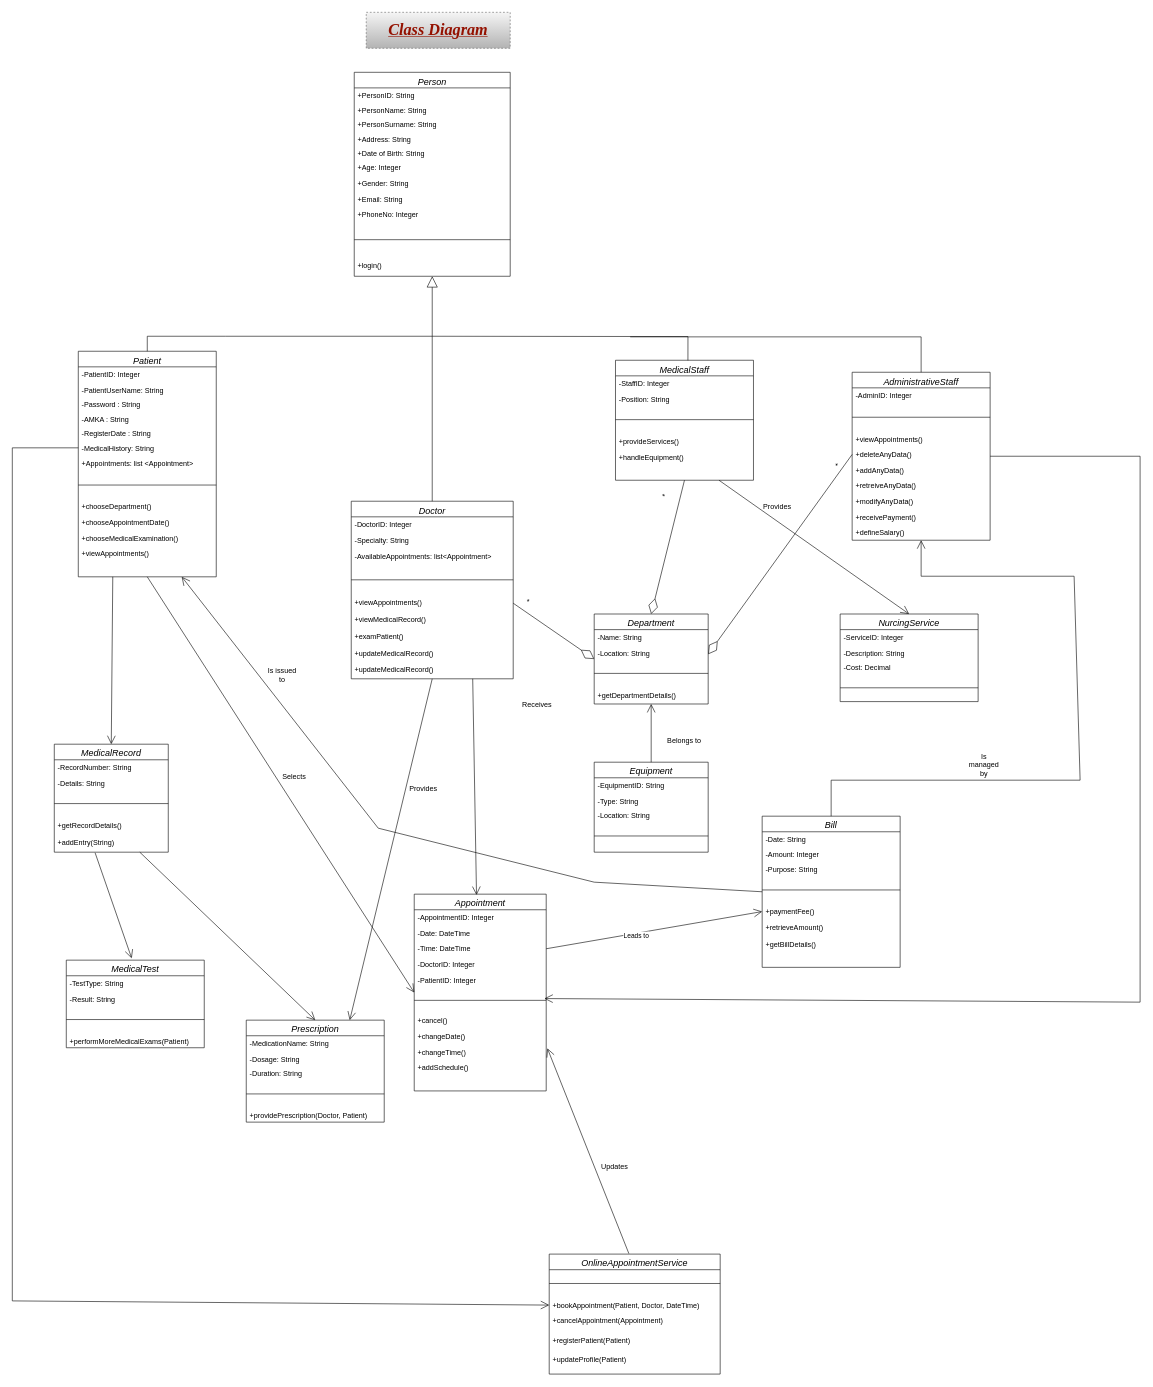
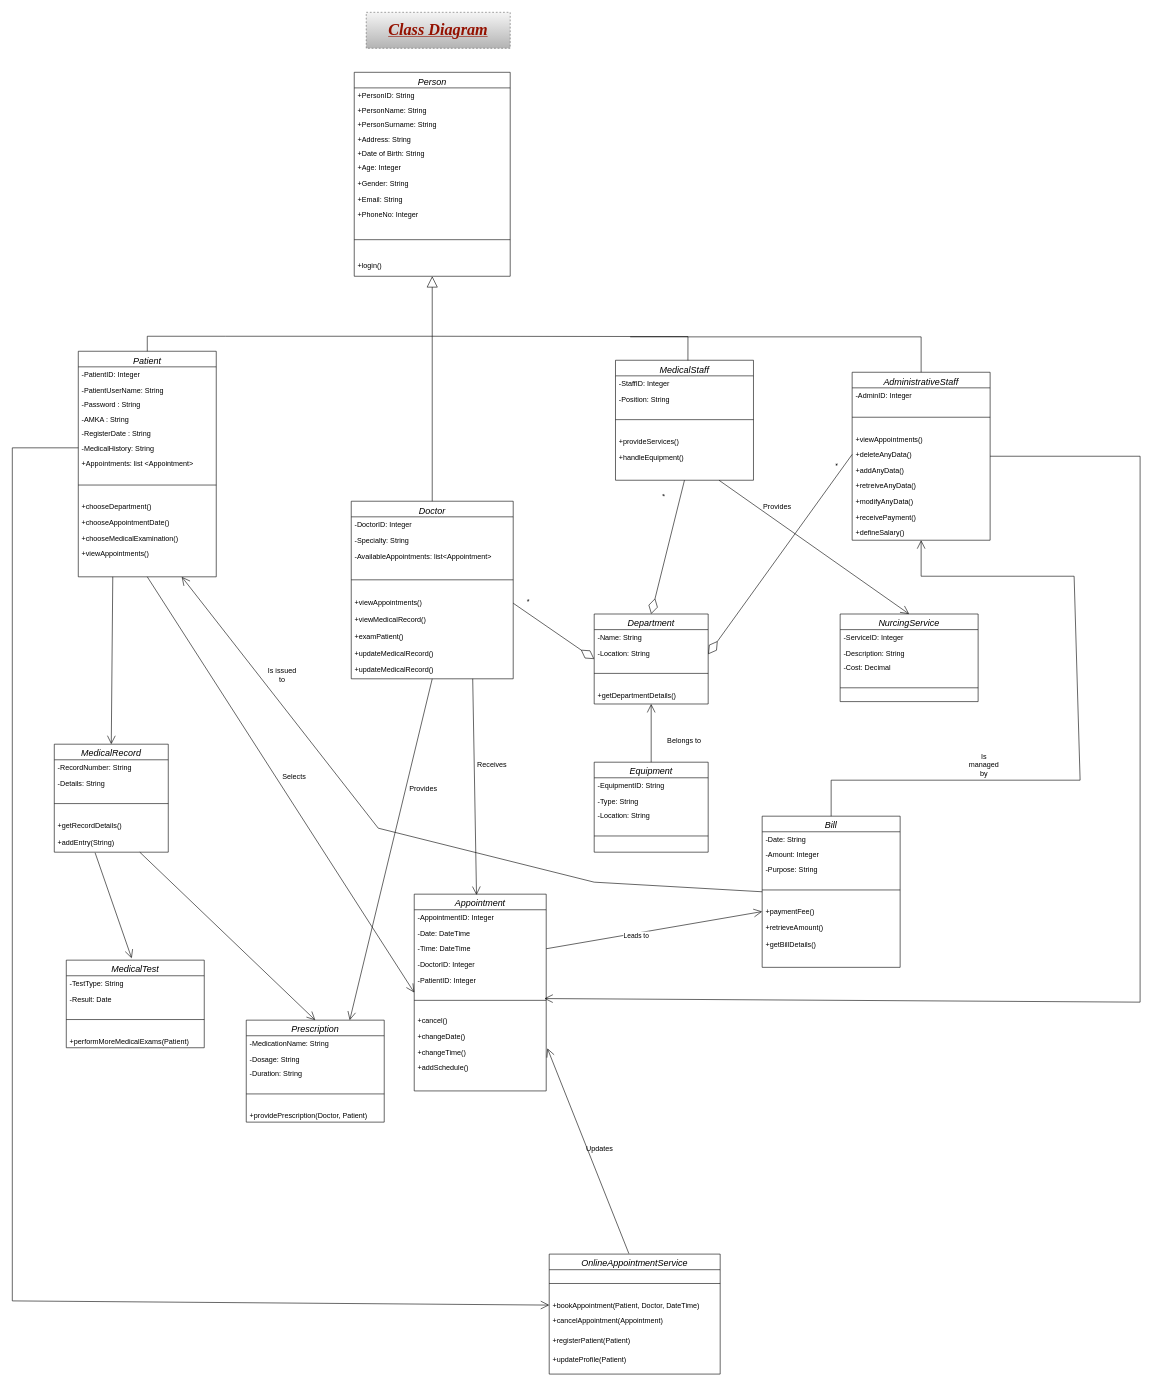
node "Receives": moved (537, 705) -> (492, 765)
node "-Result: String": label "-Result: String" -> "-Result: Date"
node "Updates": moved (624, 1164) -> (609, 1146)
